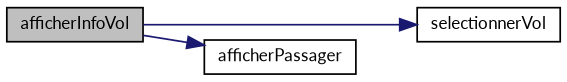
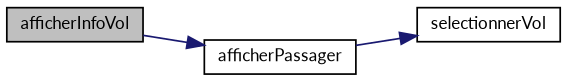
edge "afficherInfoVol" -> "selectionnerVol": now "afficherPassager" -> "selectionnerVol"
